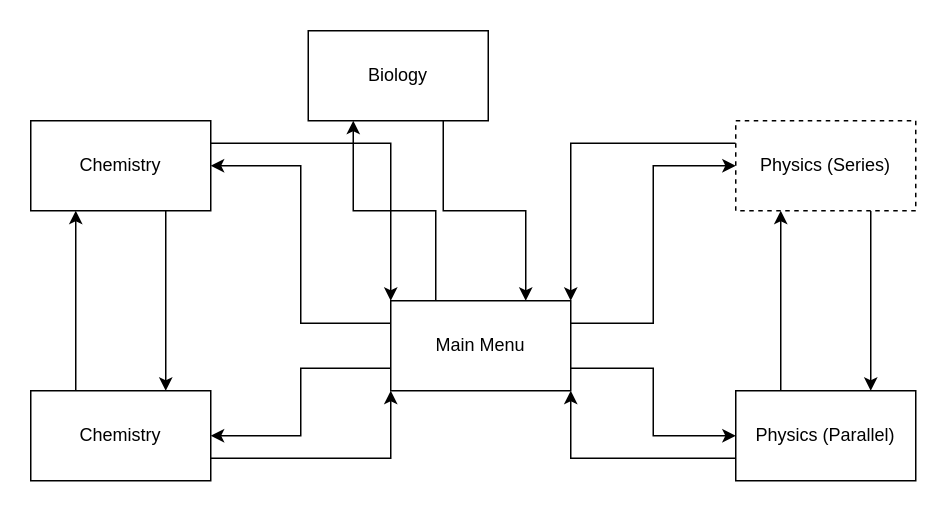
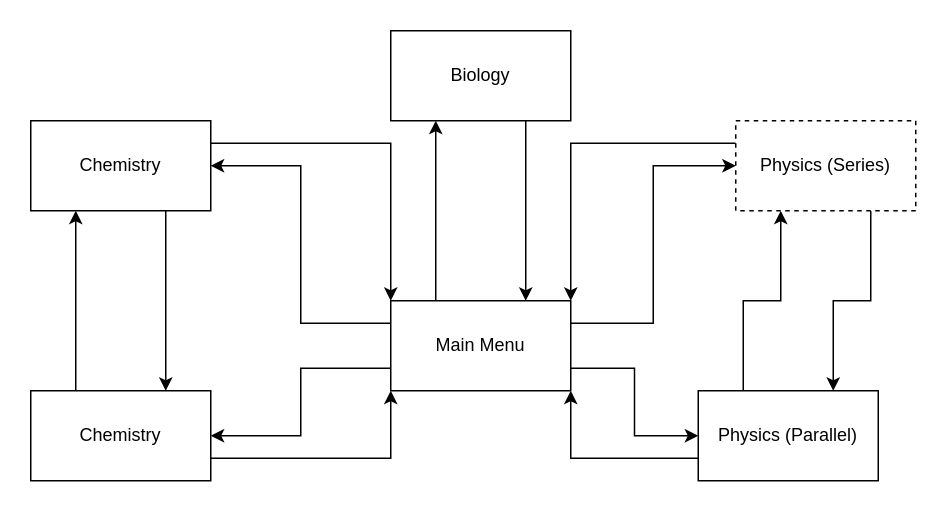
node "Biology": moved (398, 76) -> (481, 76)
node "Physics (Parallel)": moved (826, 436) -> (788, 436)
